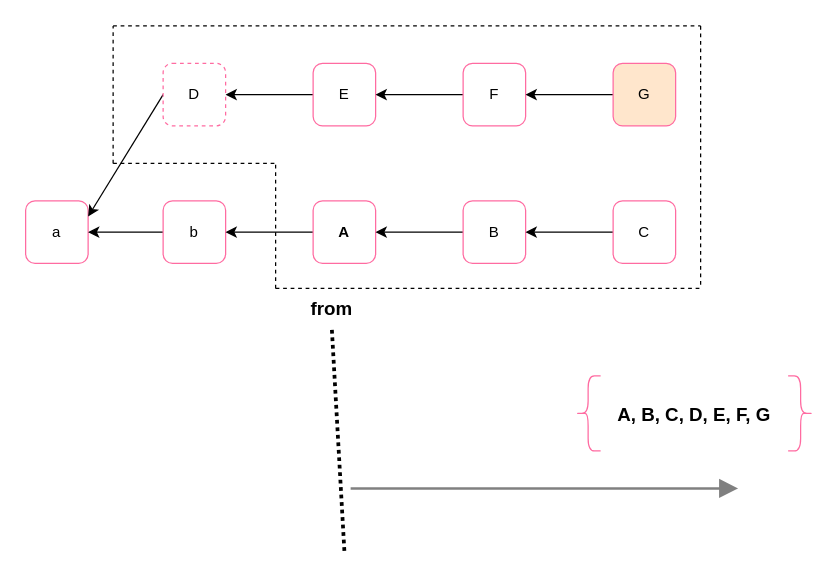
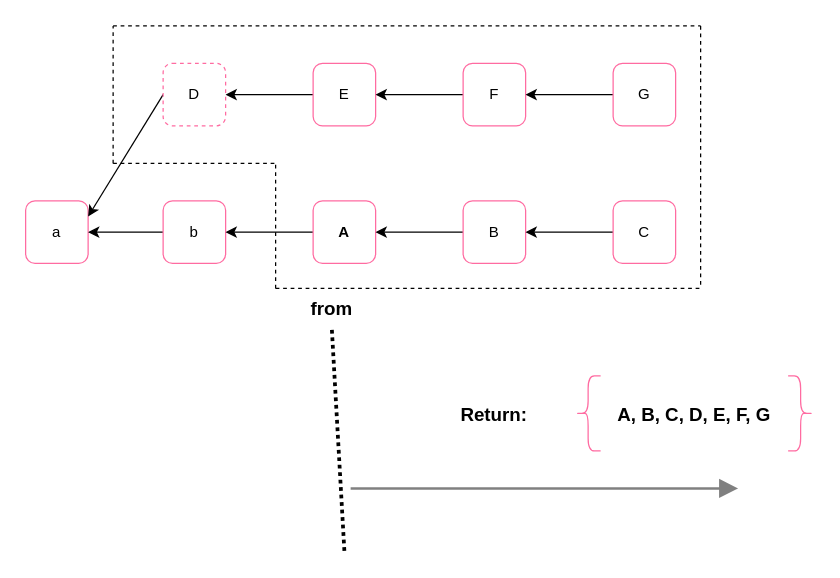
node "G": fillcolor #ffe6cc -> #ffffff
node "Return:": added
